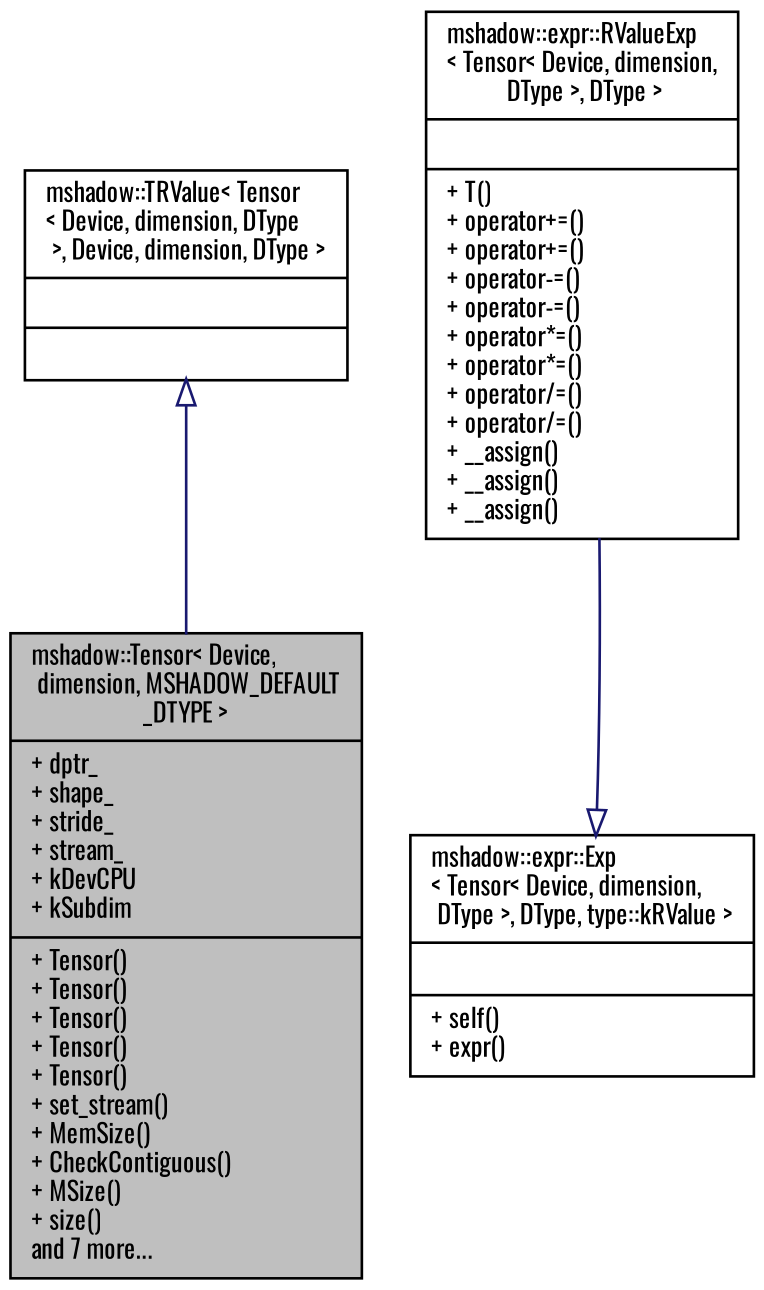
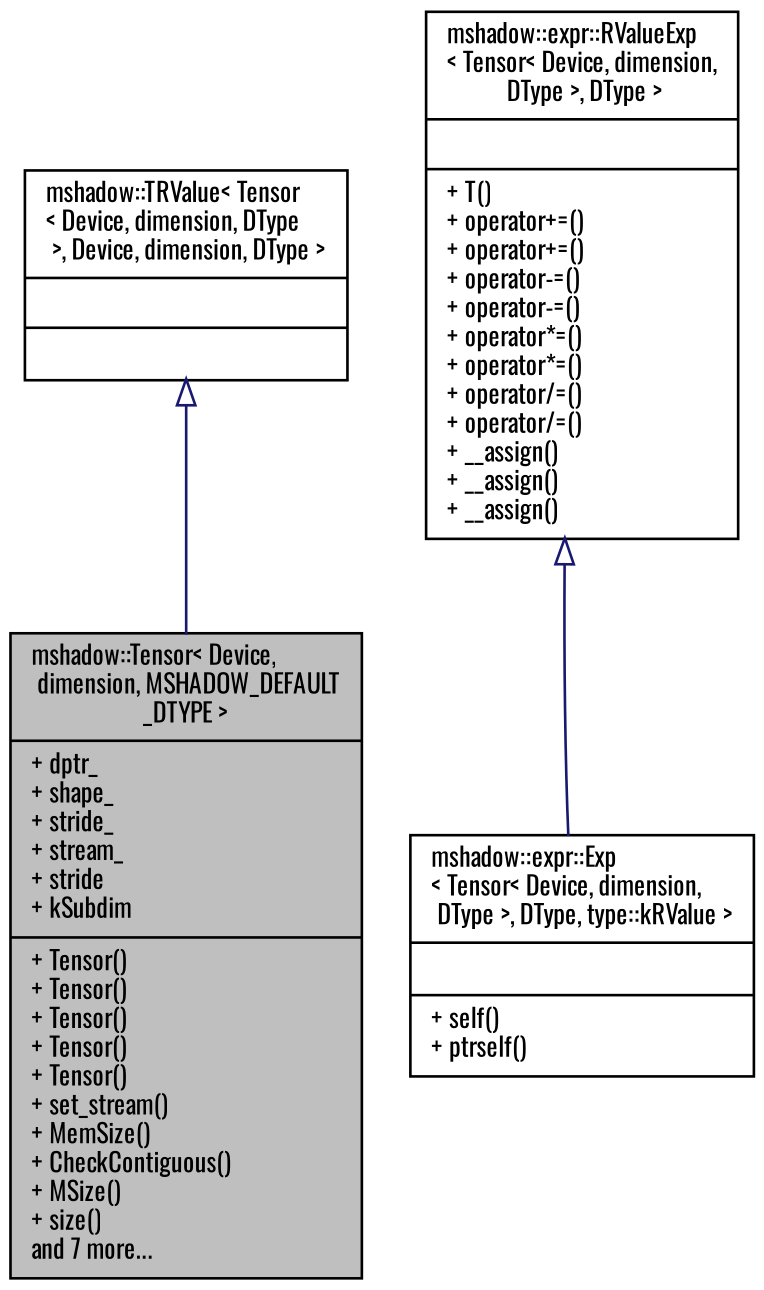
edge "mshadow::expr::RValueExp" -> "mshadow::expr::Exp": reversed
node "mshadow::Tensor< Device,": text "+ kDevCPU" -> "+ stride"
node "mshadow::expr::Exp": text "+ expr()" -> "+ ptrself()"
